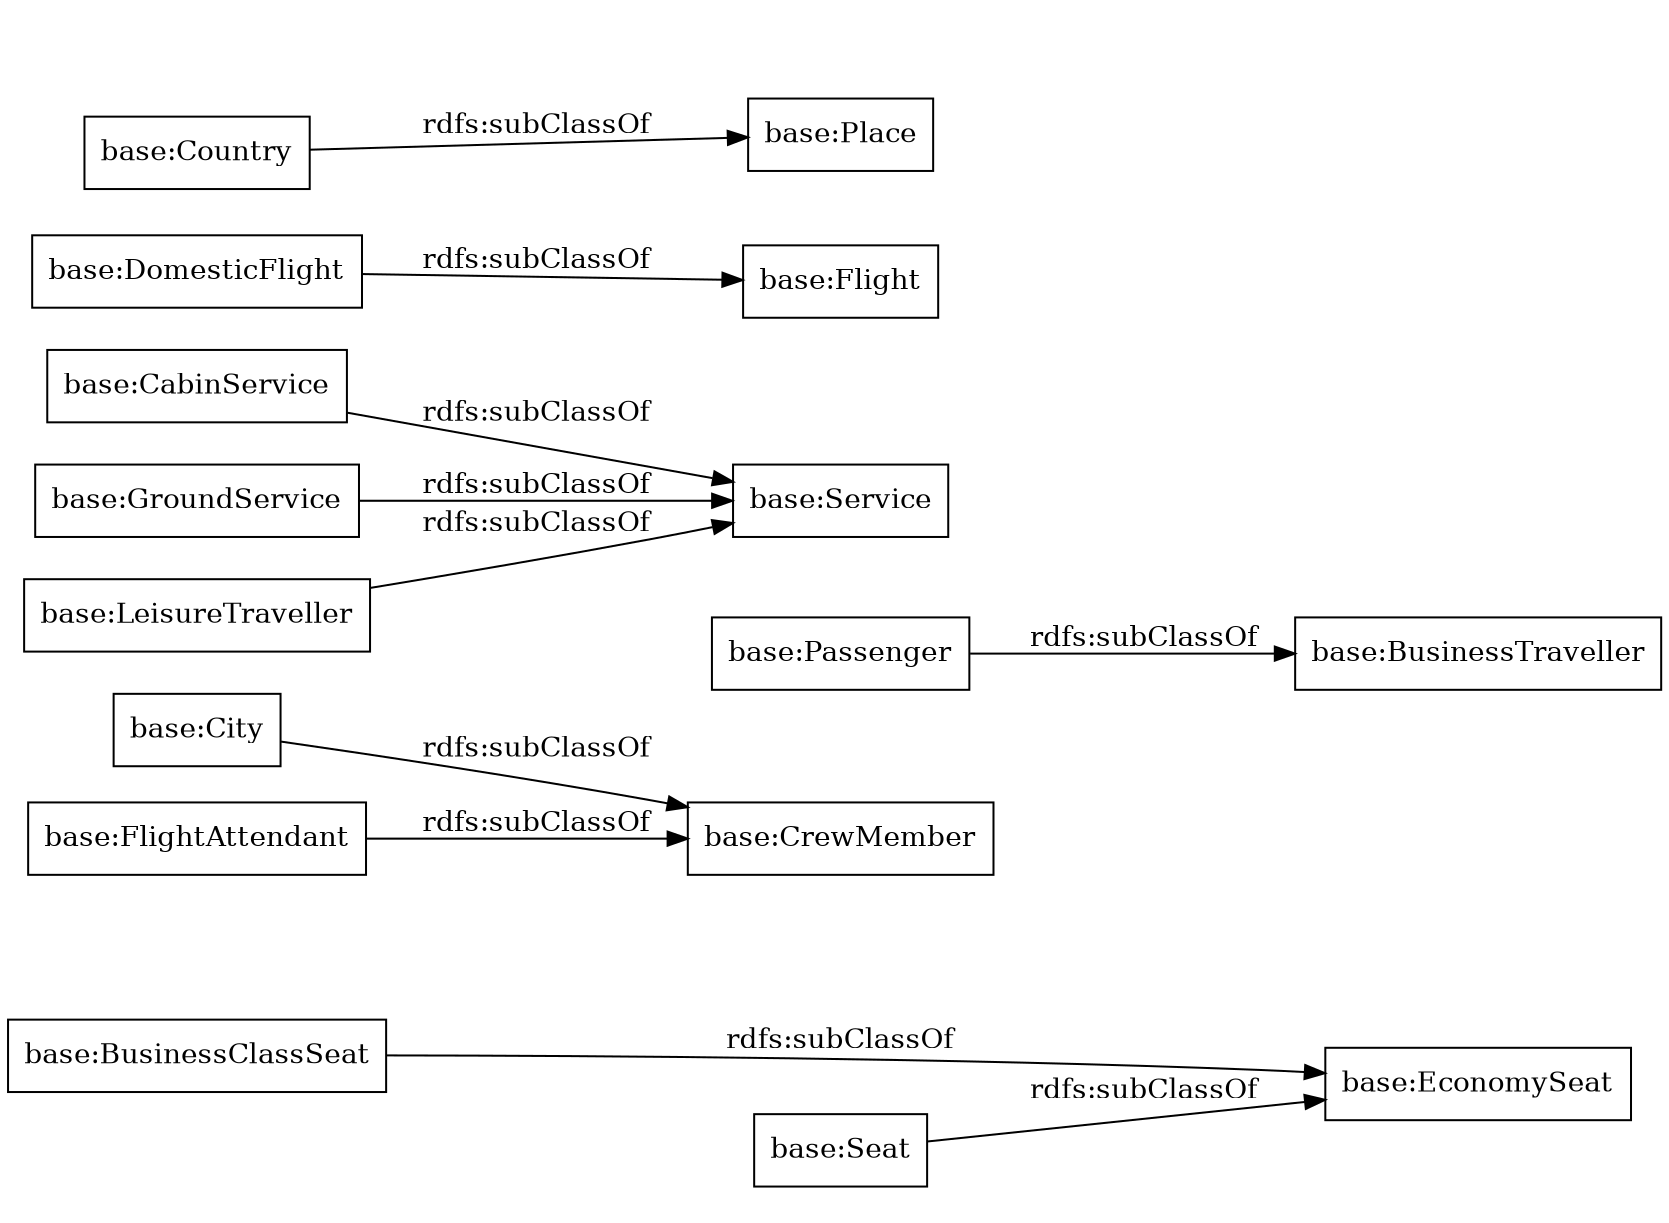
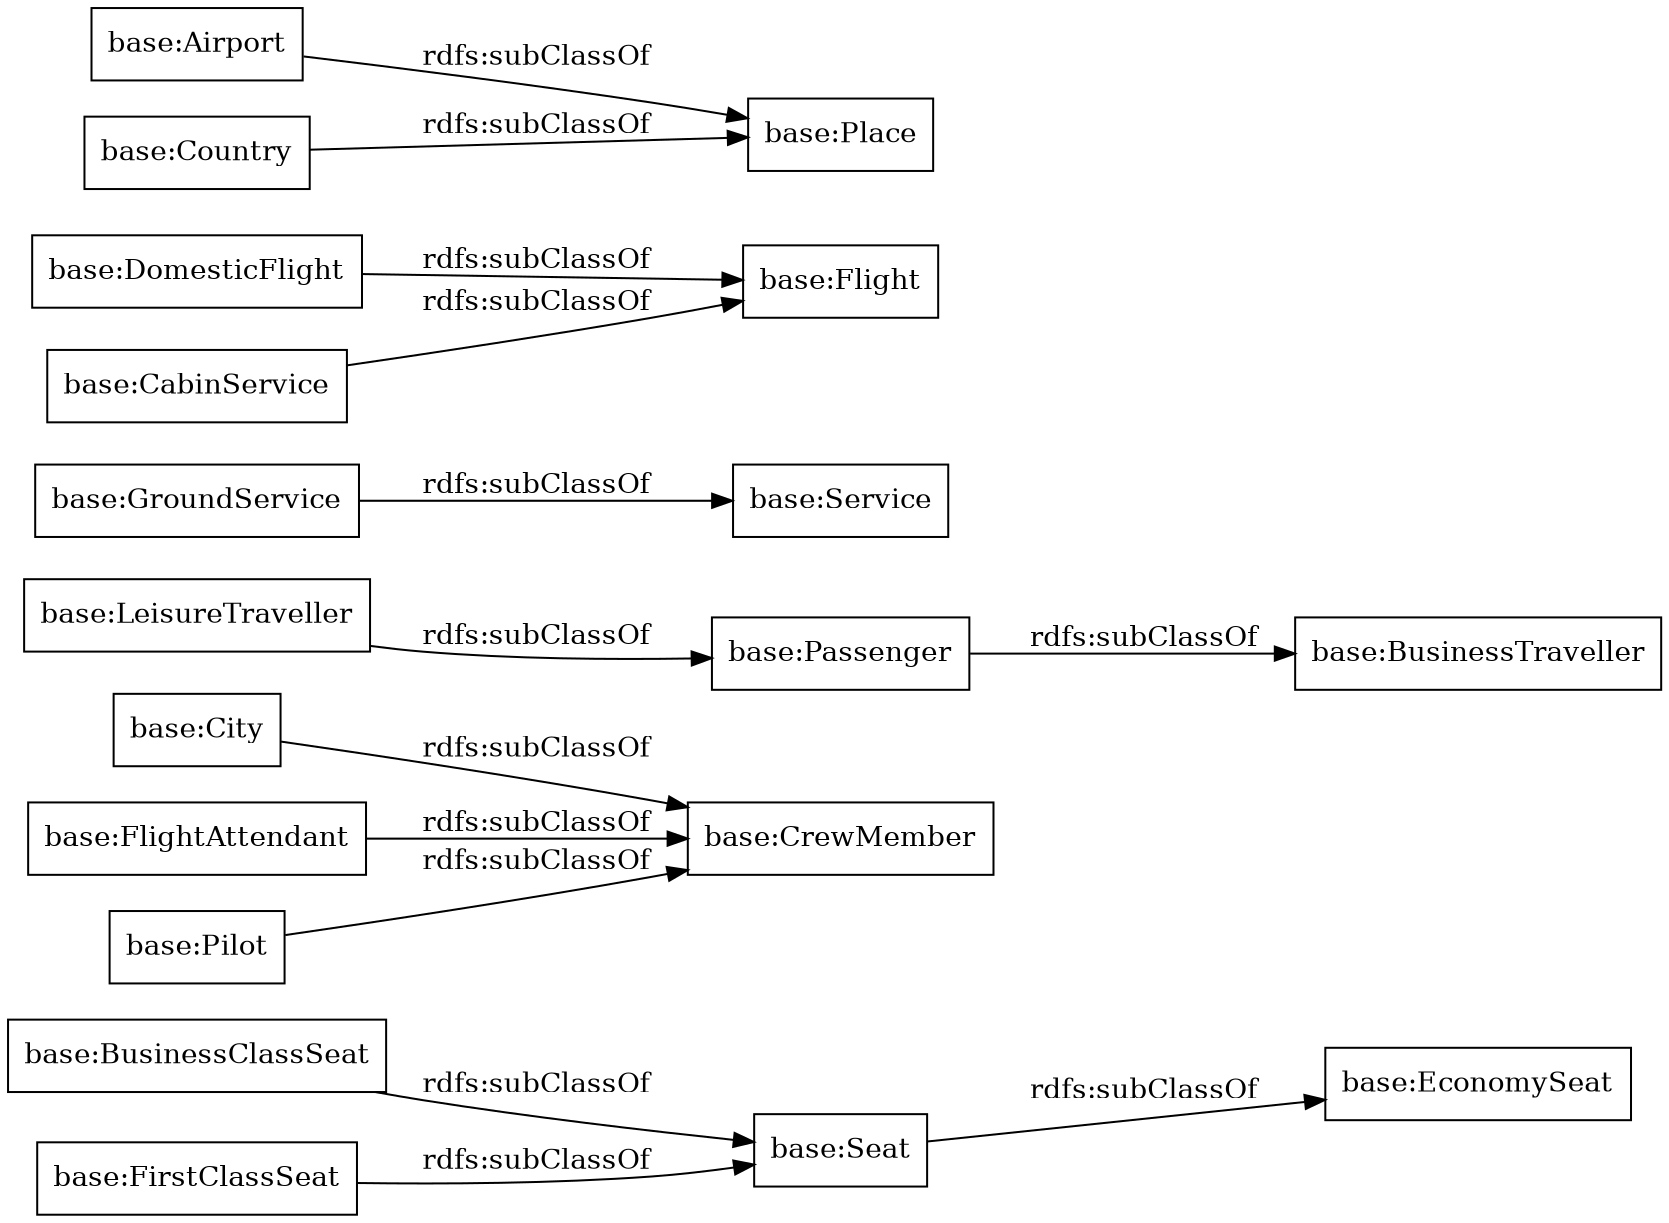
node "base:Airport": added
edge "base:CabinService" -> "base:Service": now "base:CabinService" -> "base:Flight"
edge "base:LeisureTraveller" -> "base:Service": now "base:LeisureTraveller" -> "base:Passenger"
node "base:Pilot": added
edge "base:BusinessClassSeat" -> "base:EconomySeat": now "base:BusinessClassSeat" -> "base:Seat"
node "base:FirstClassSeat": added
